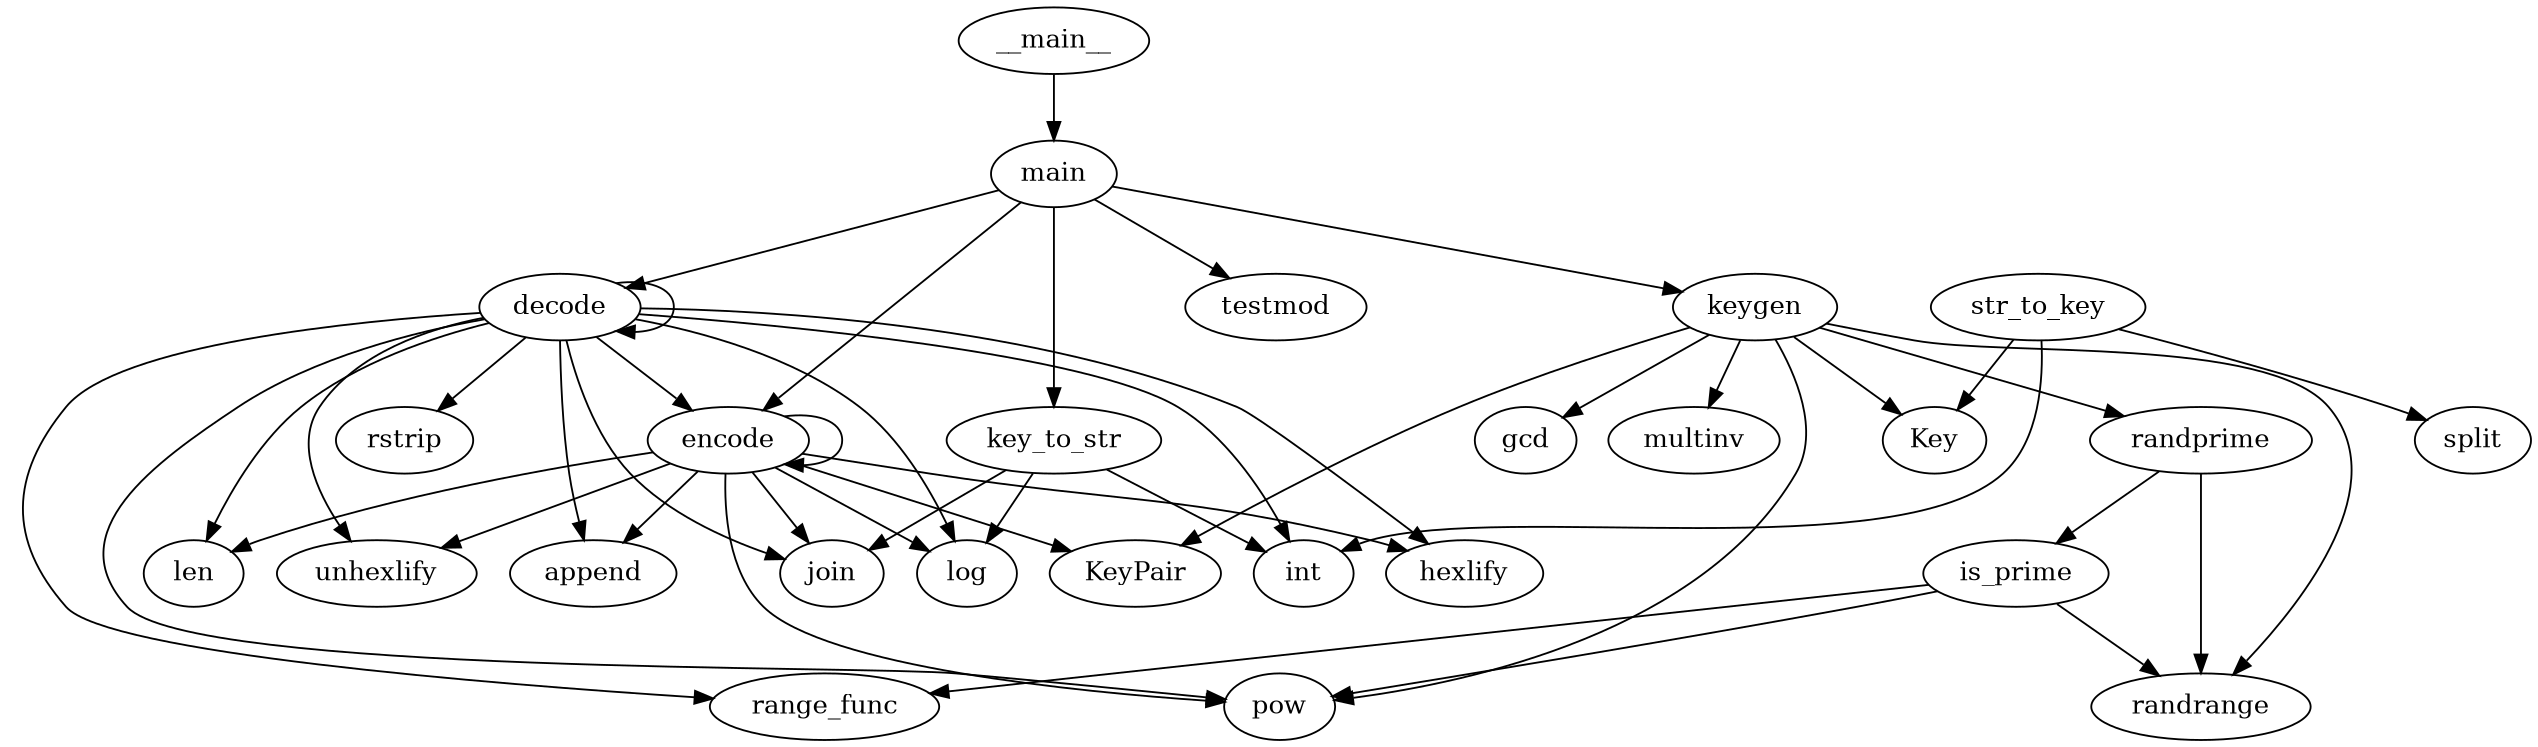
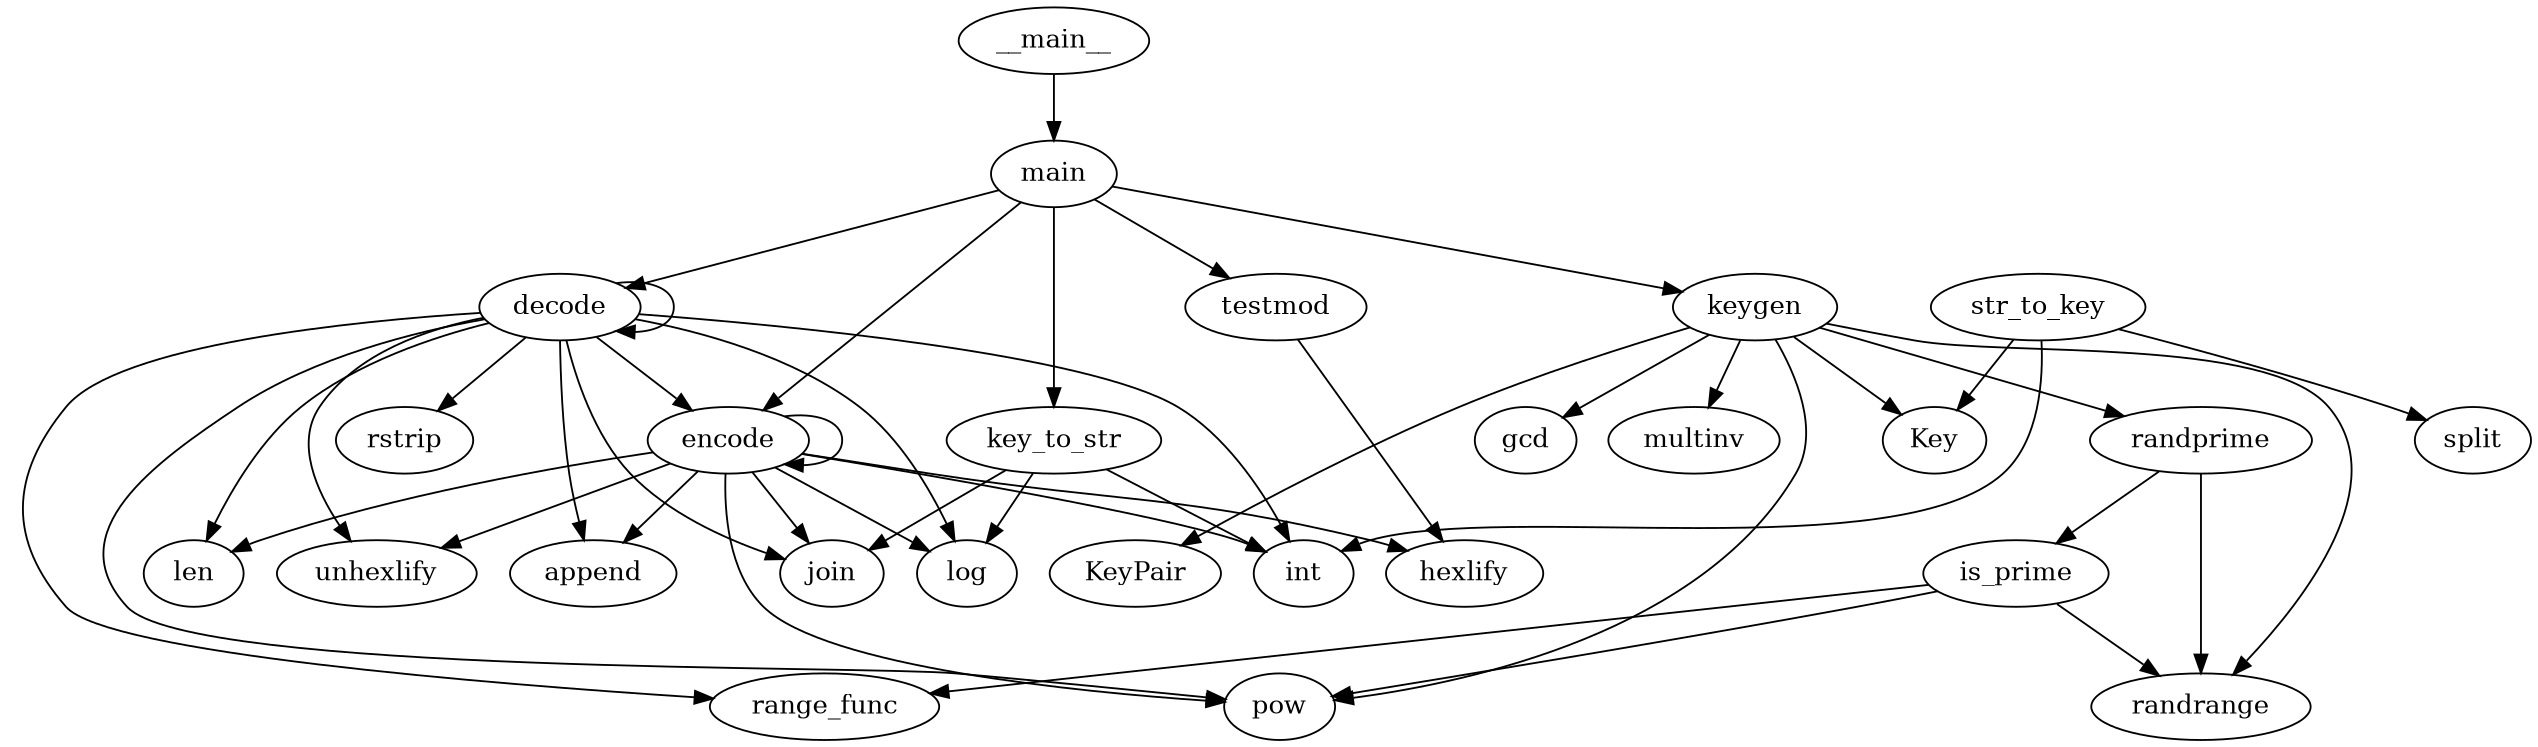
edge "decode" -> "hexlify": now "testmod" -> "hexlify"
edge "encode" -> "KeyPair": now "encode" -> "int"
